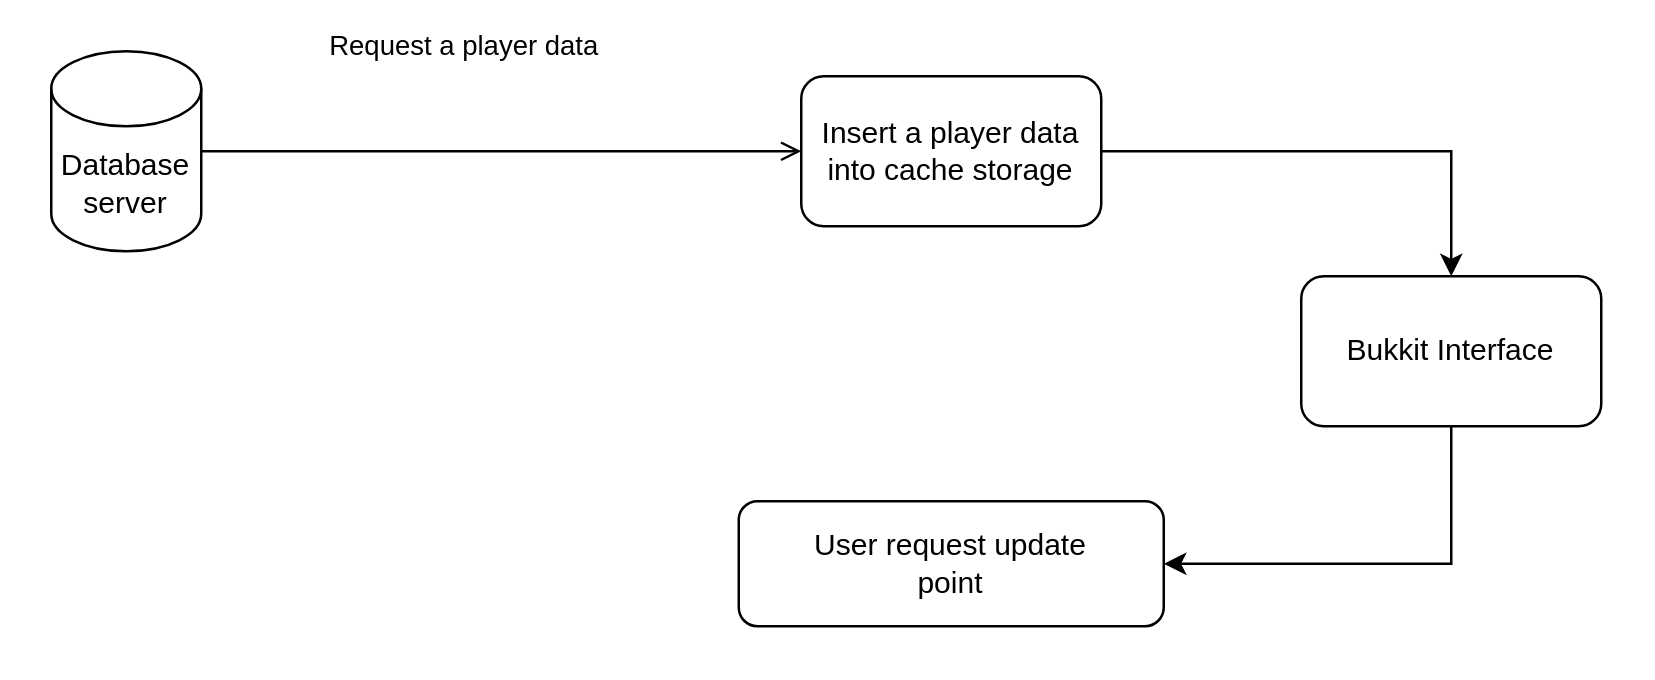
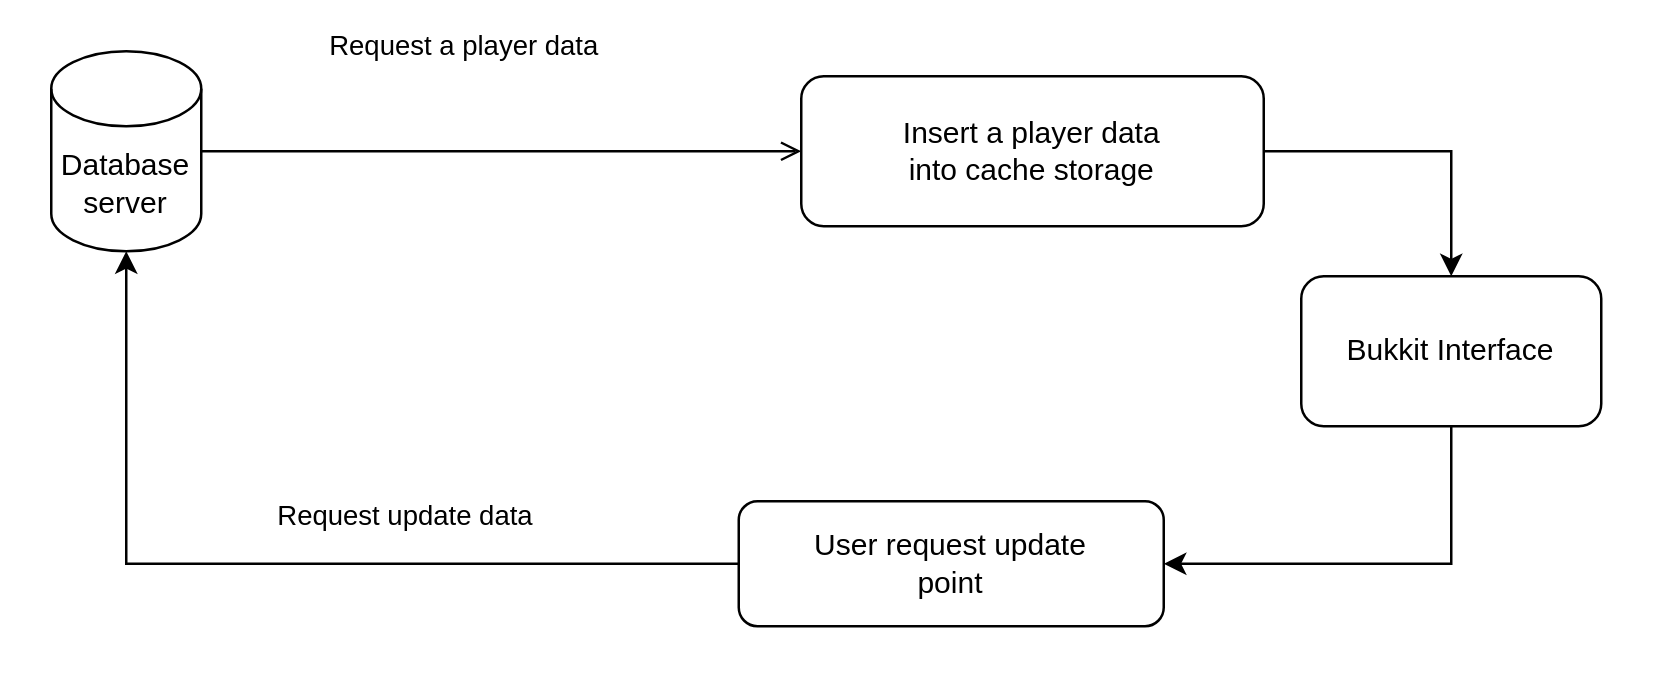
node "Insert a player data into cache storage": size 300x150 -> 463x150
edge "User request update point" -> "Database server": added, label "Request update data"
